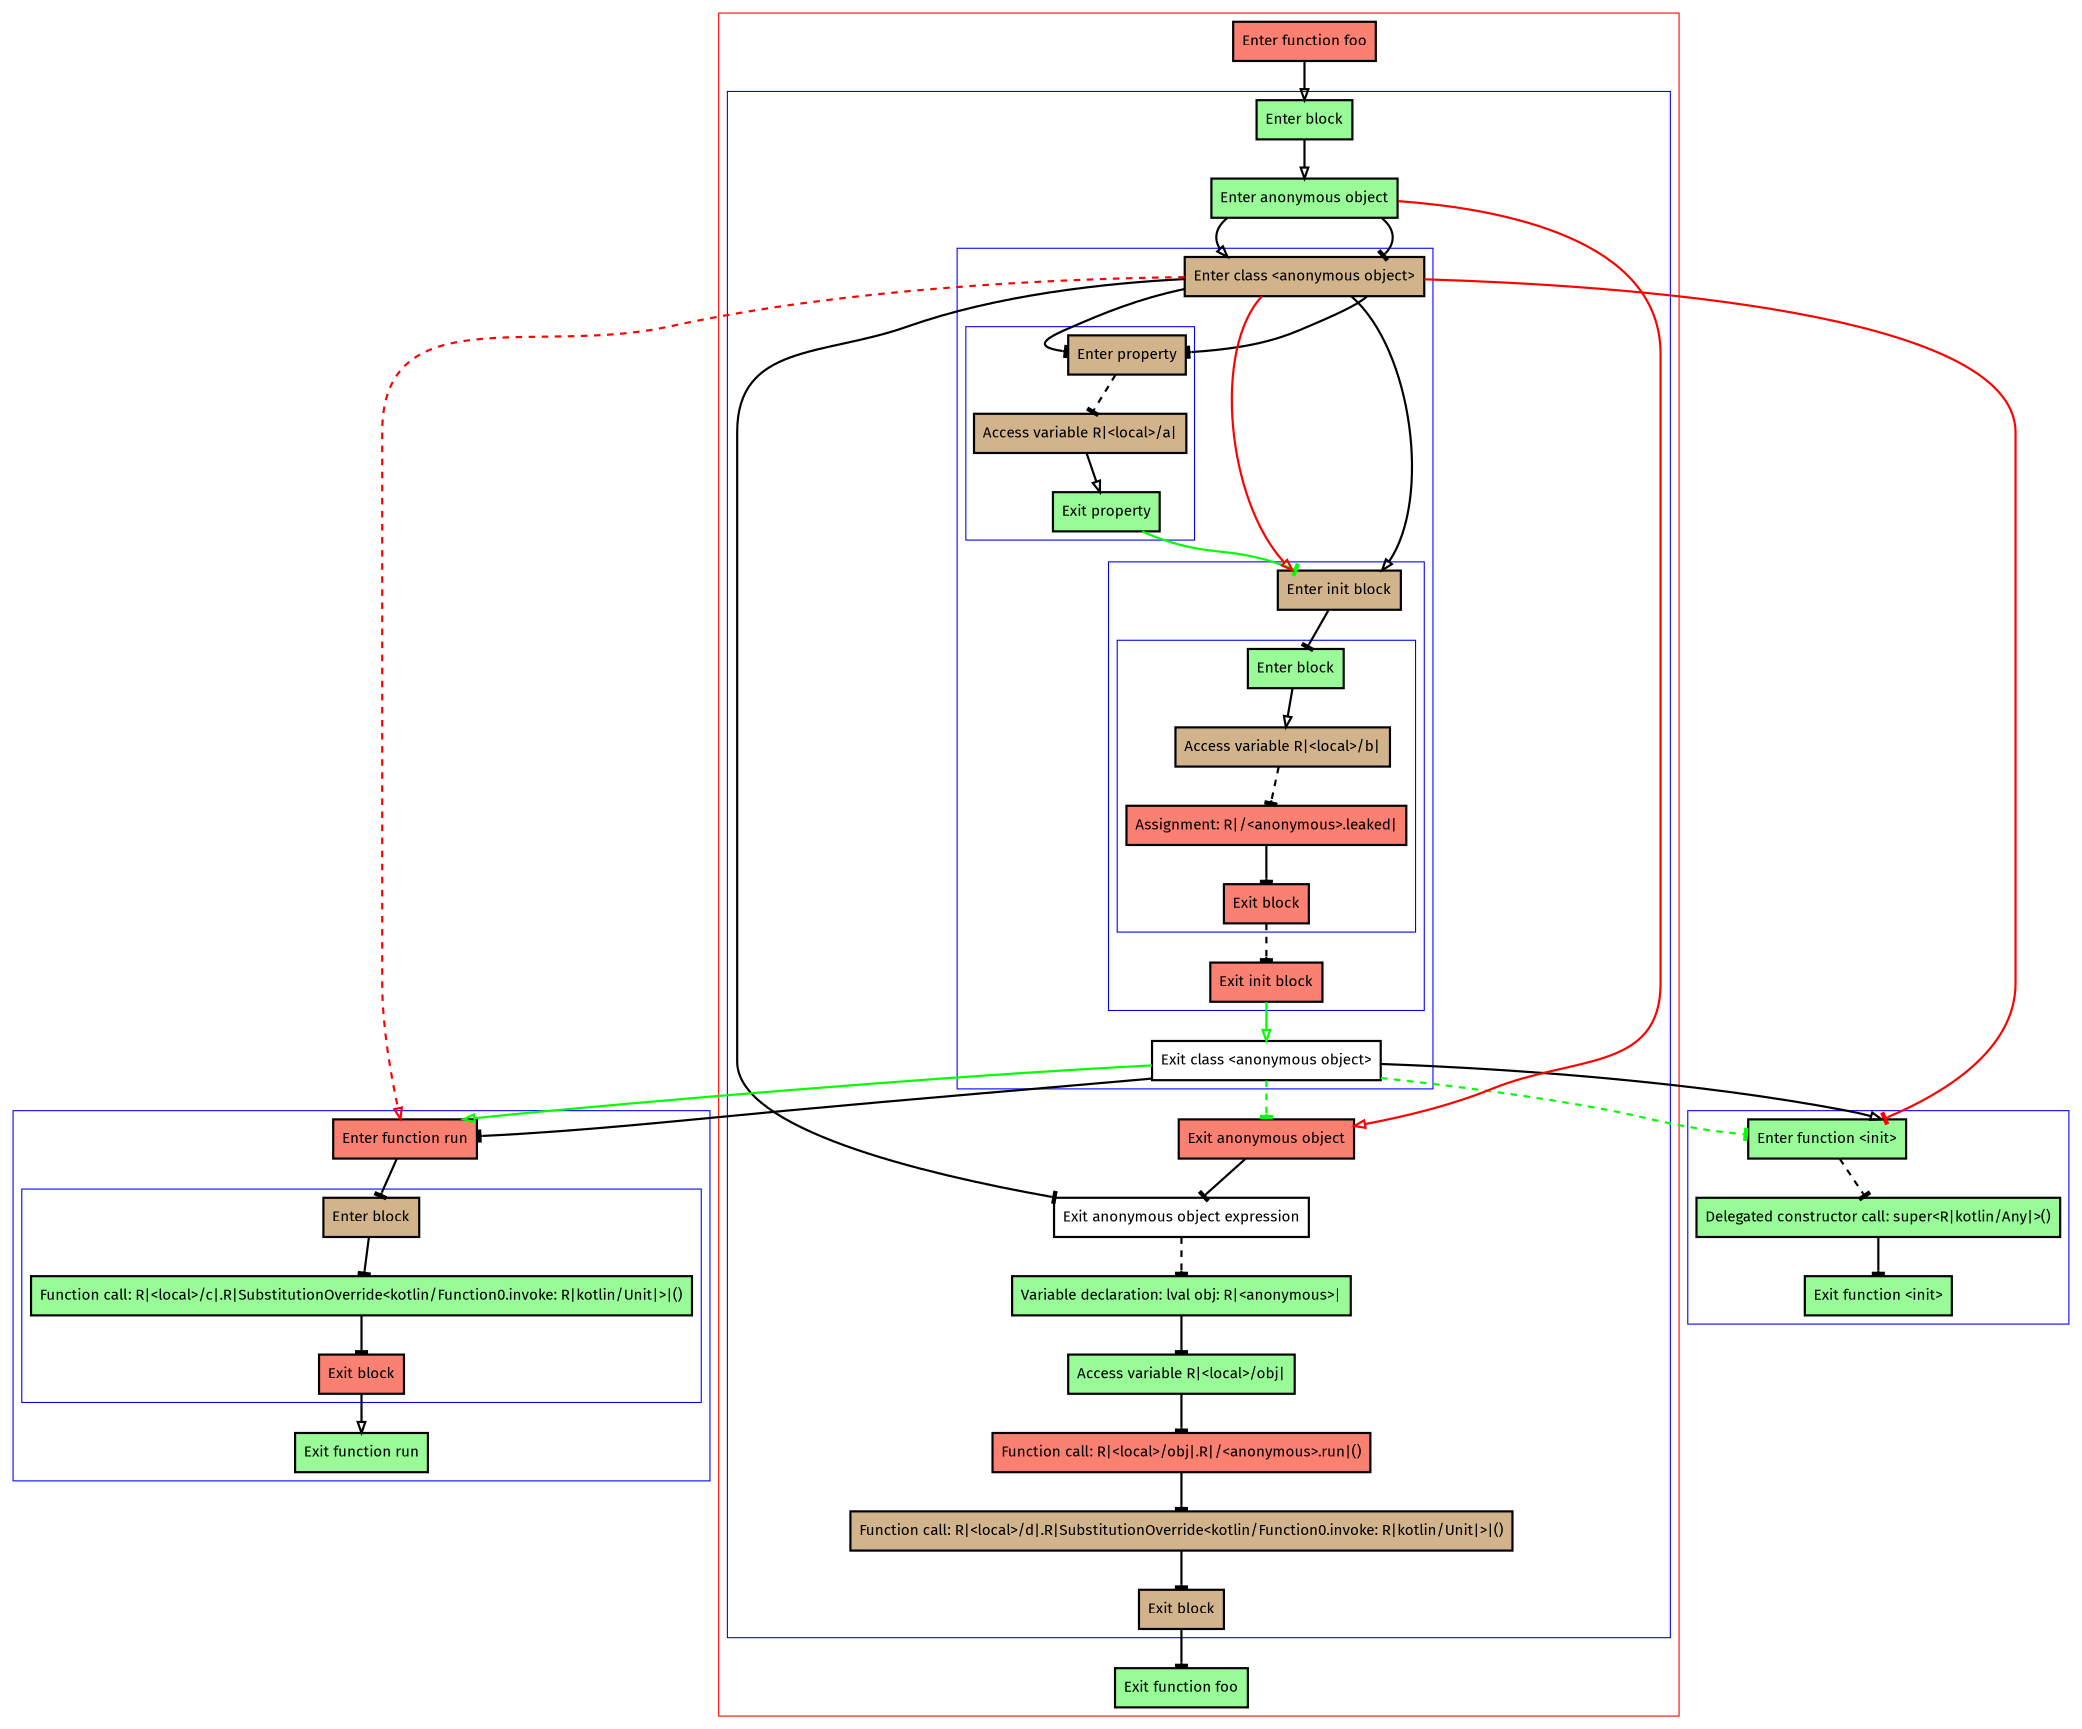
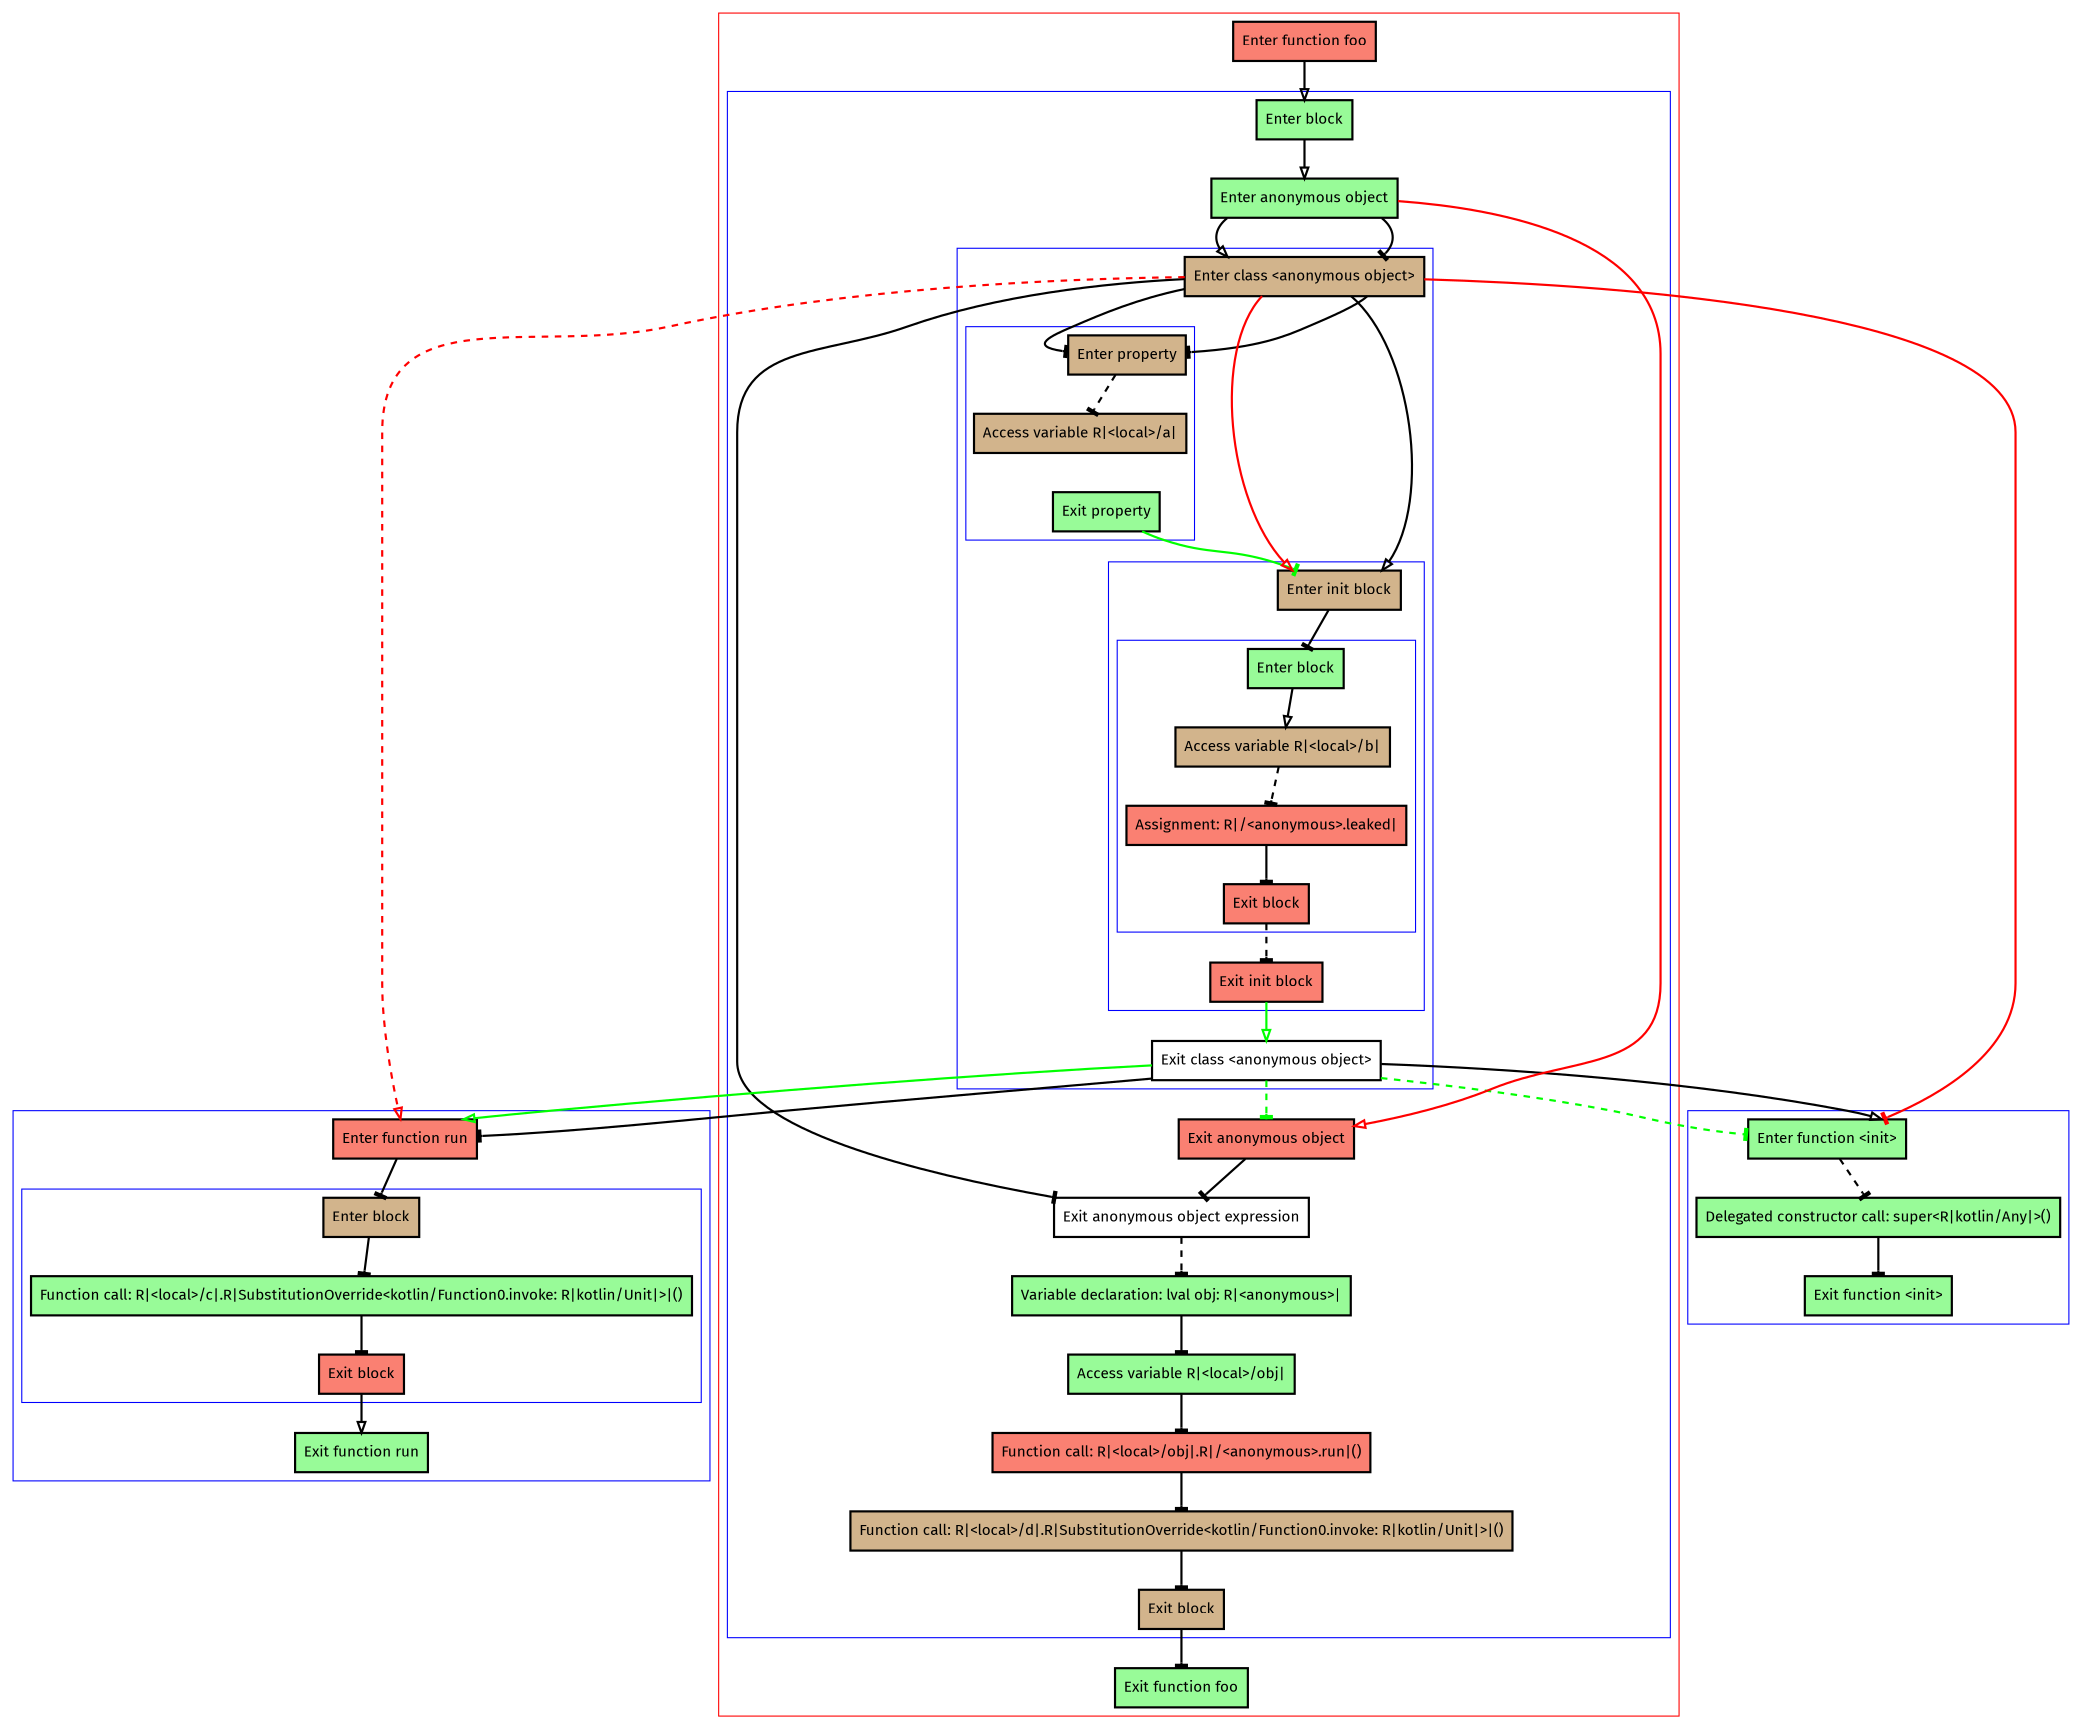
edge "Access variable R|<local>/a|" -> "Exit property": removed
